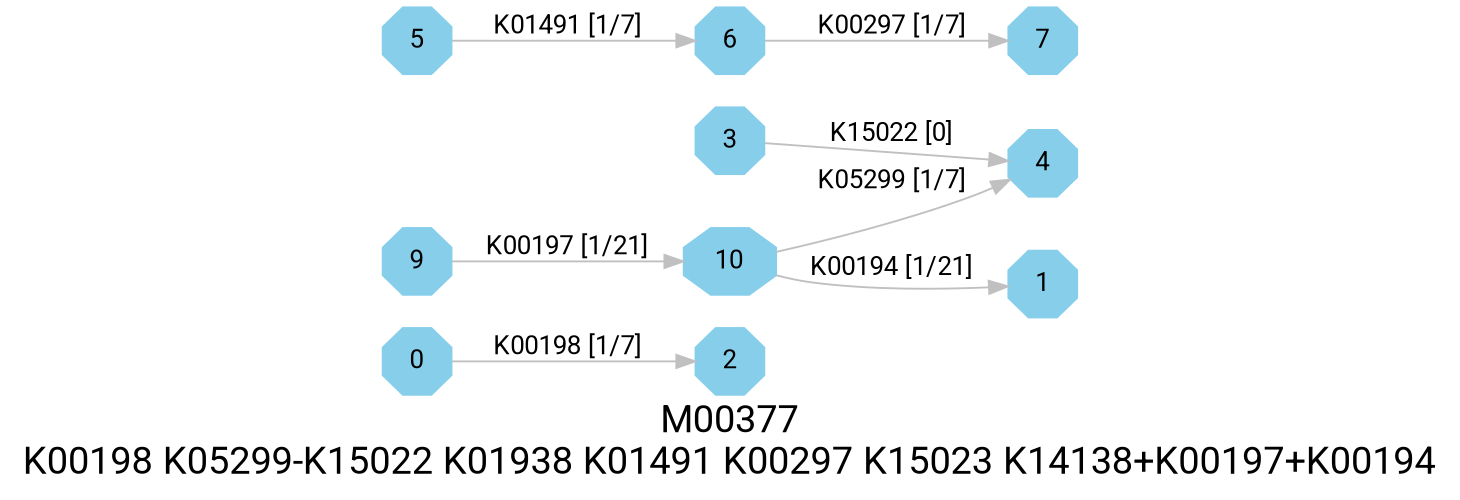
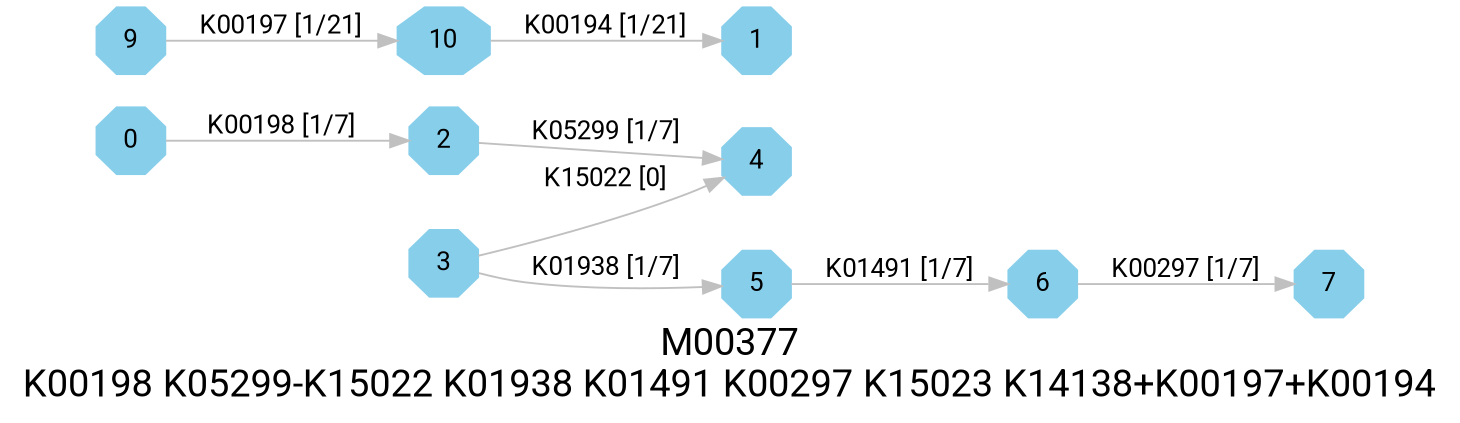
edge "10" -> "4": now "2" -> "4"
edge "3" -> "5": added, label "K01938 [1/7]"
